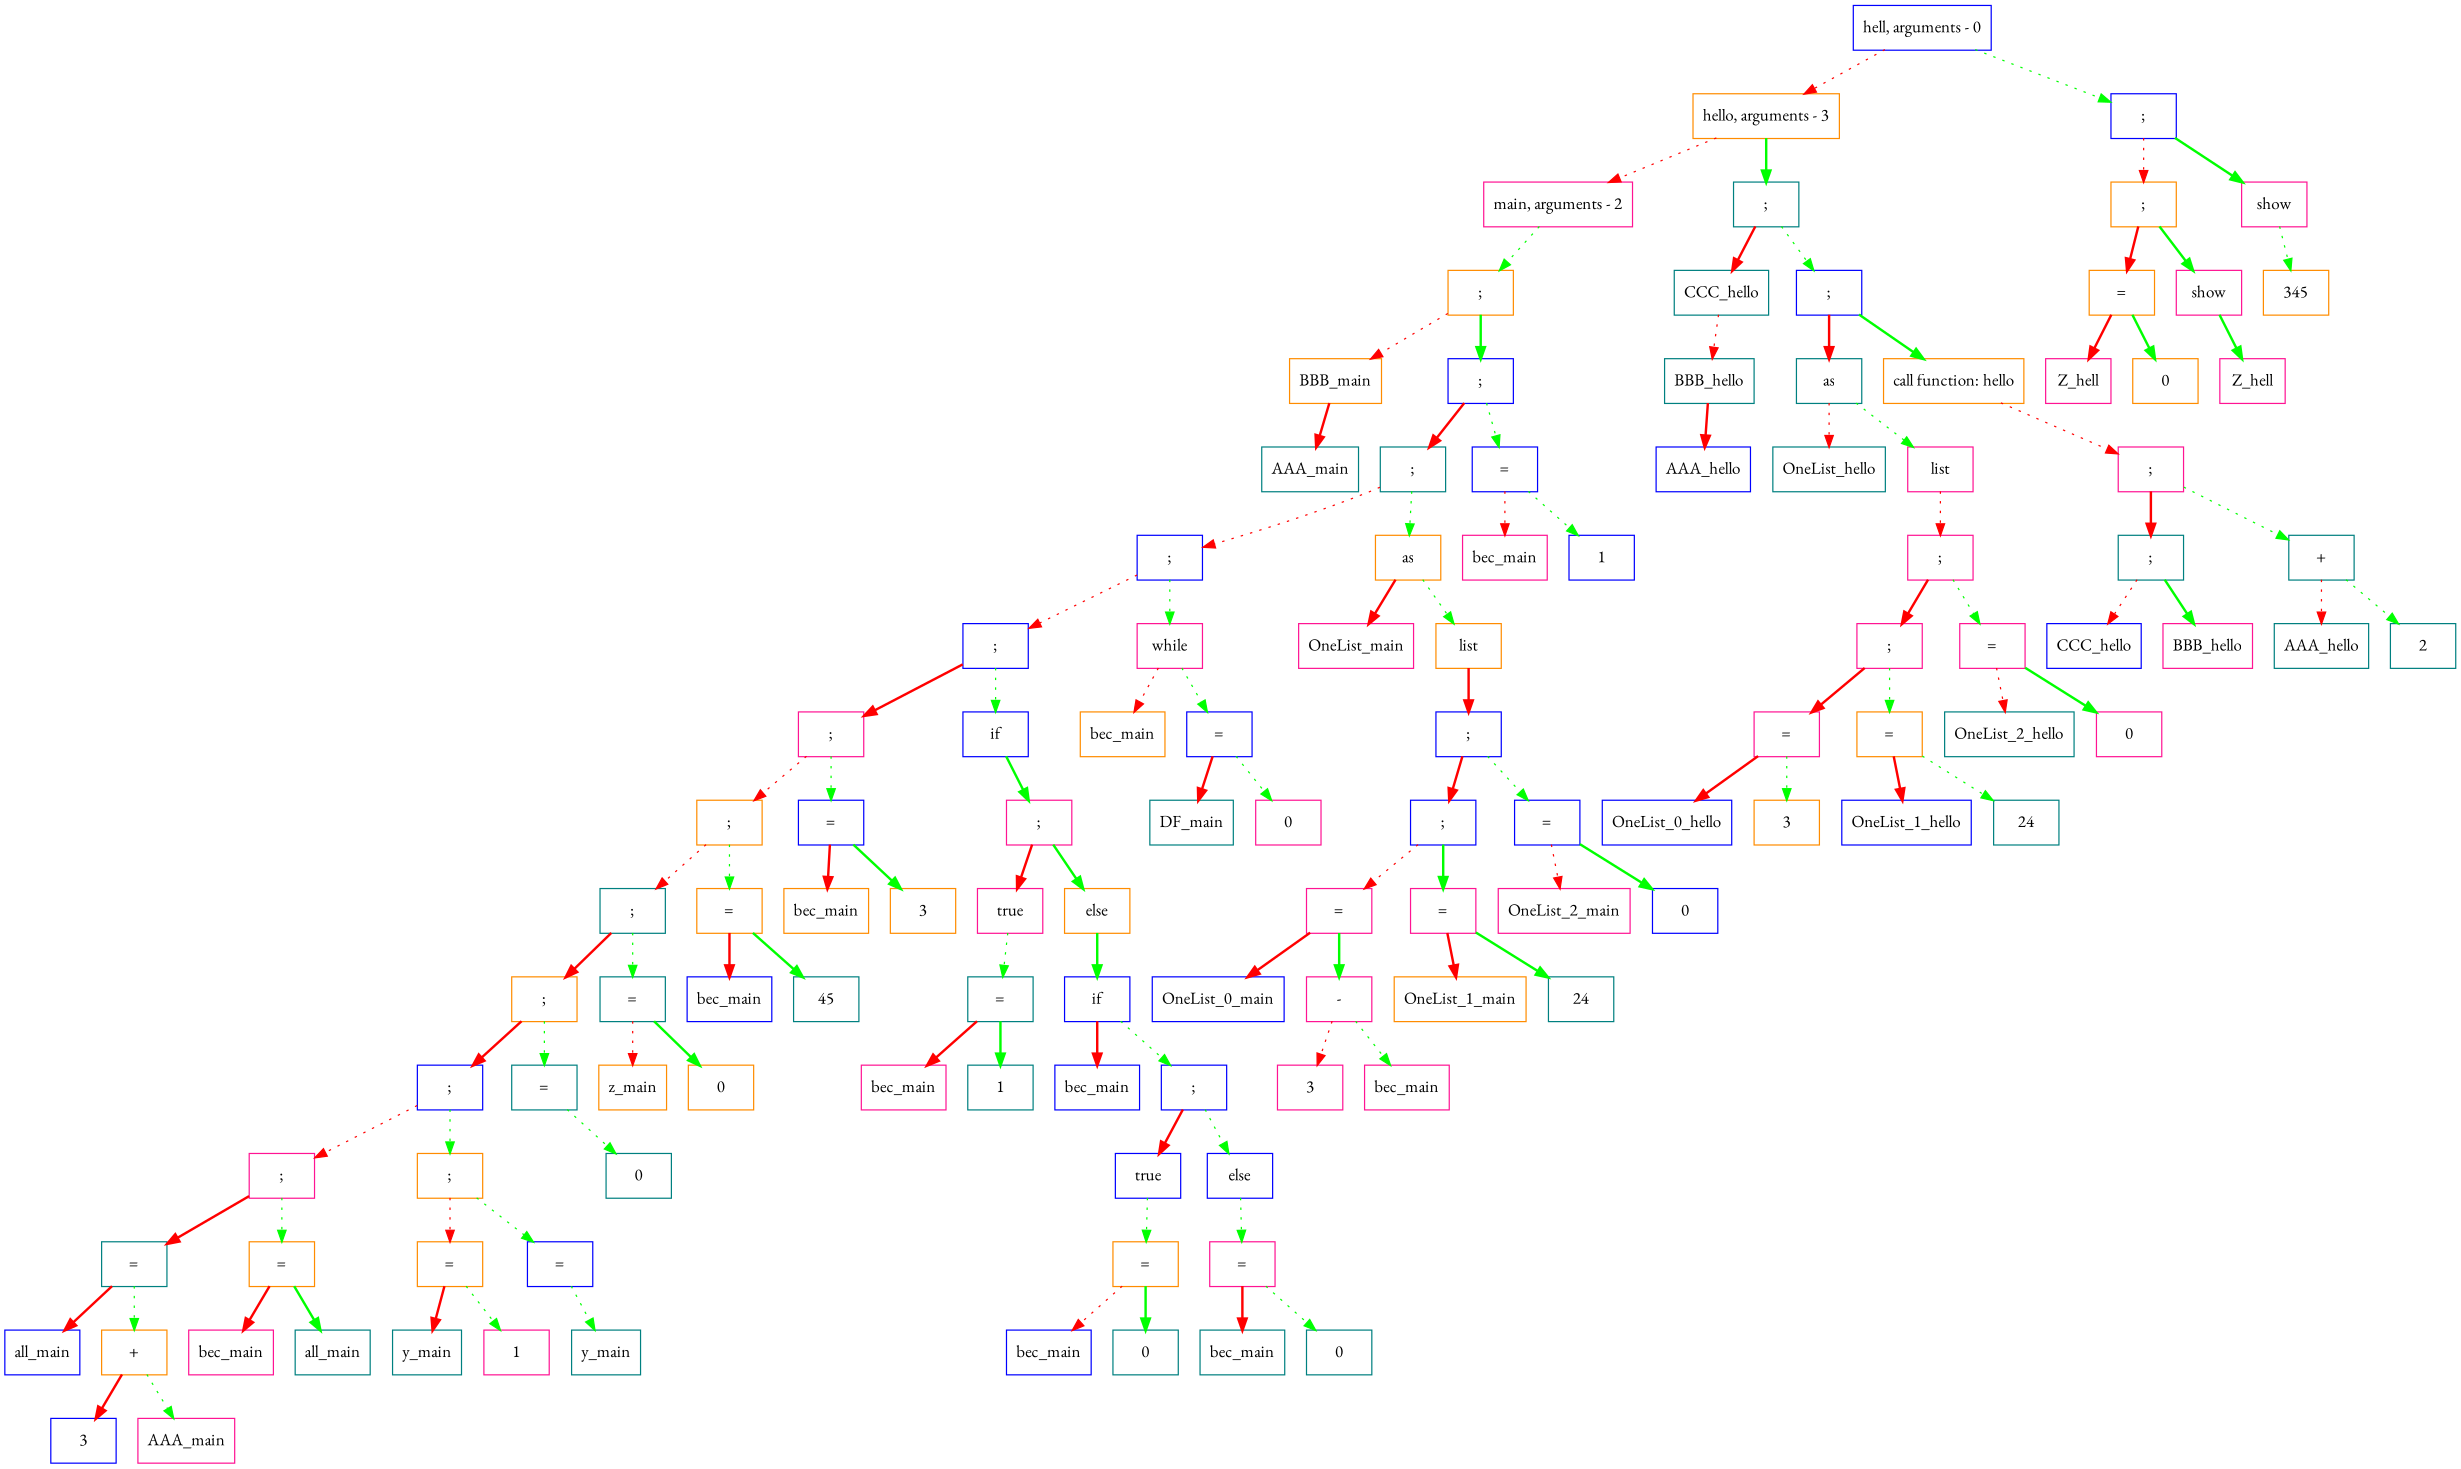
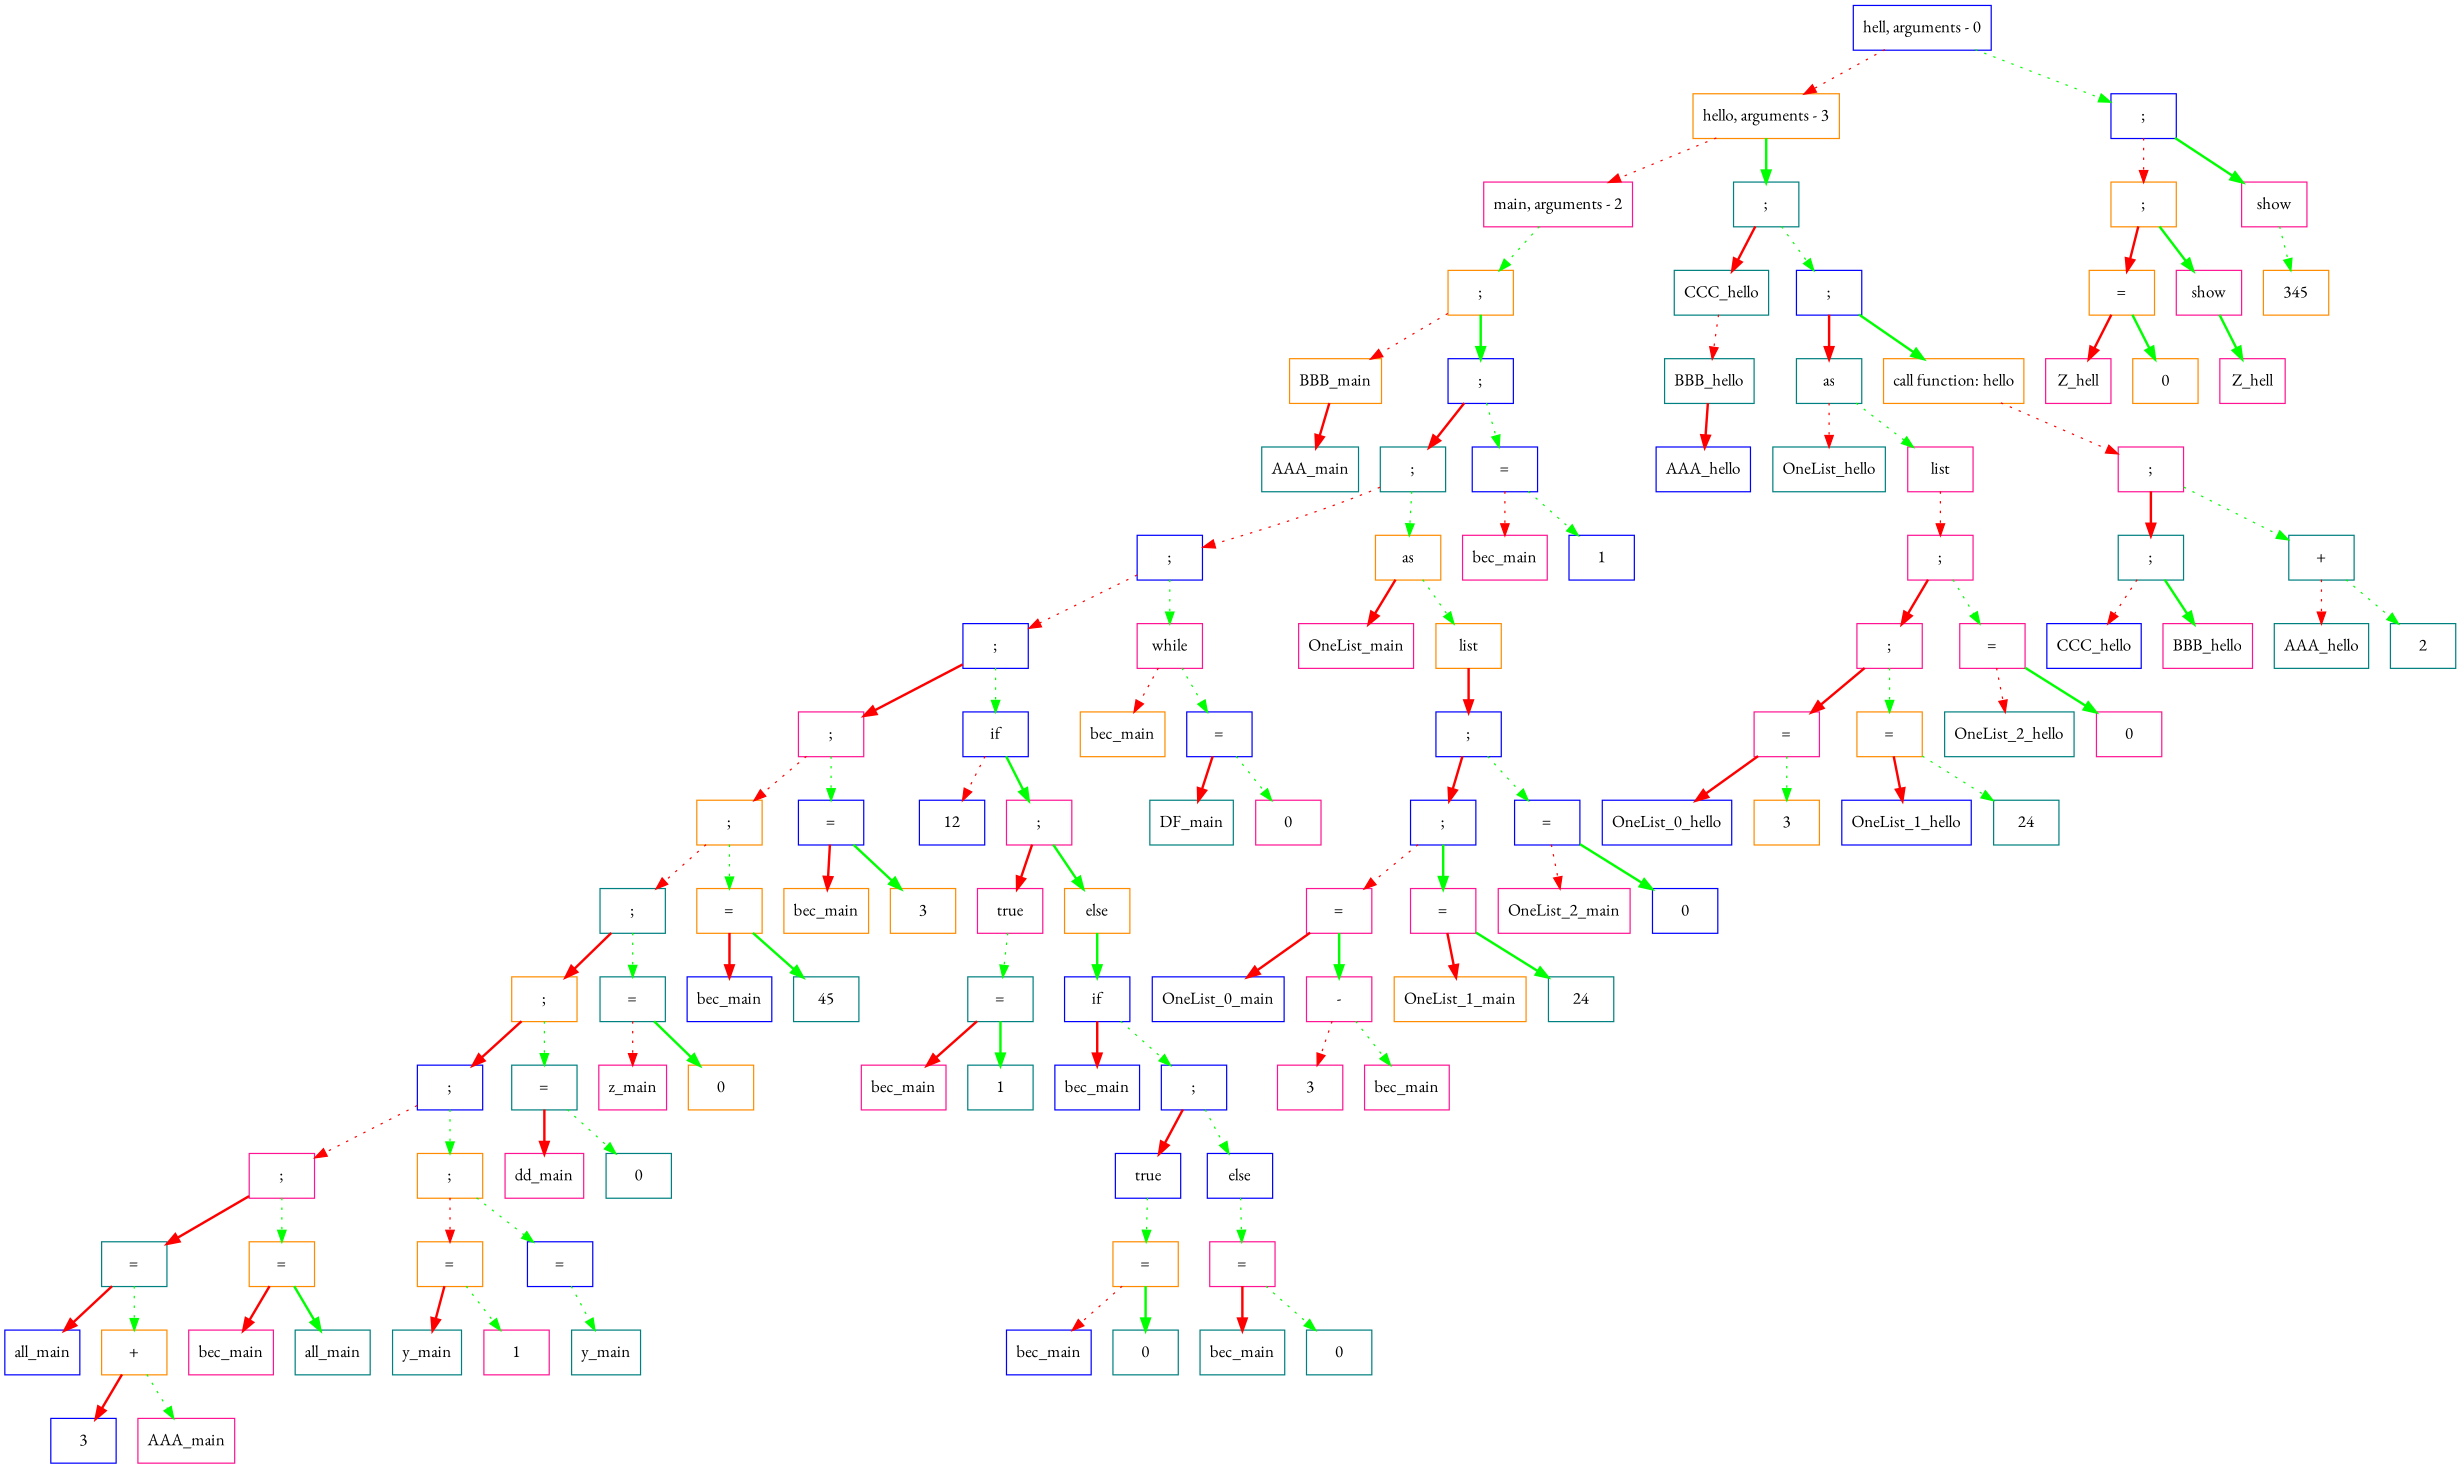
node "12": added
node "z_main": color darkorange -> deeppink
node "dd_main": added
